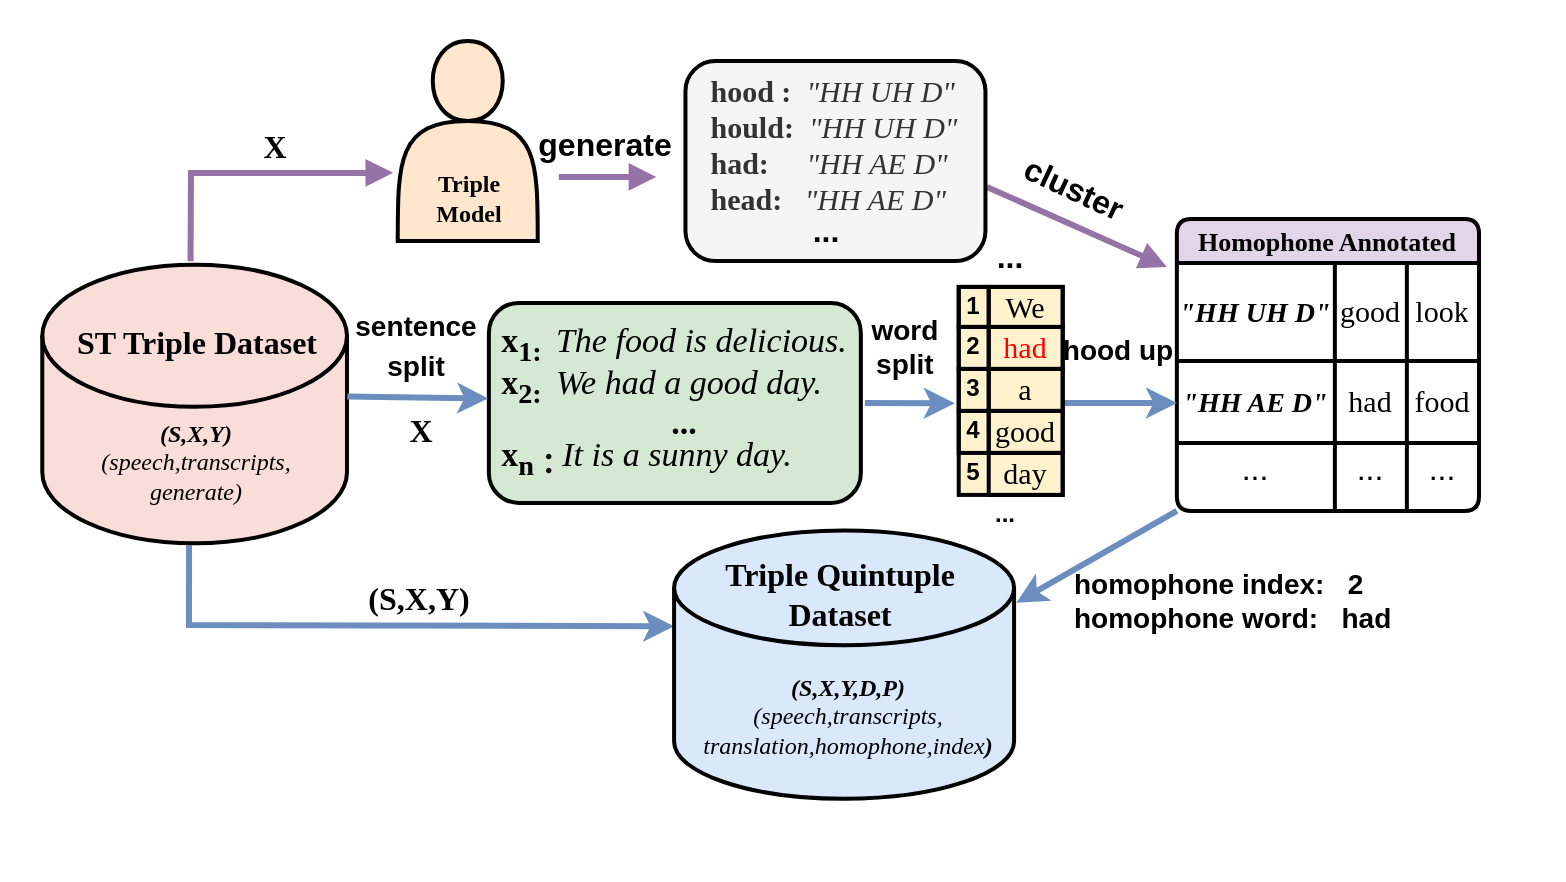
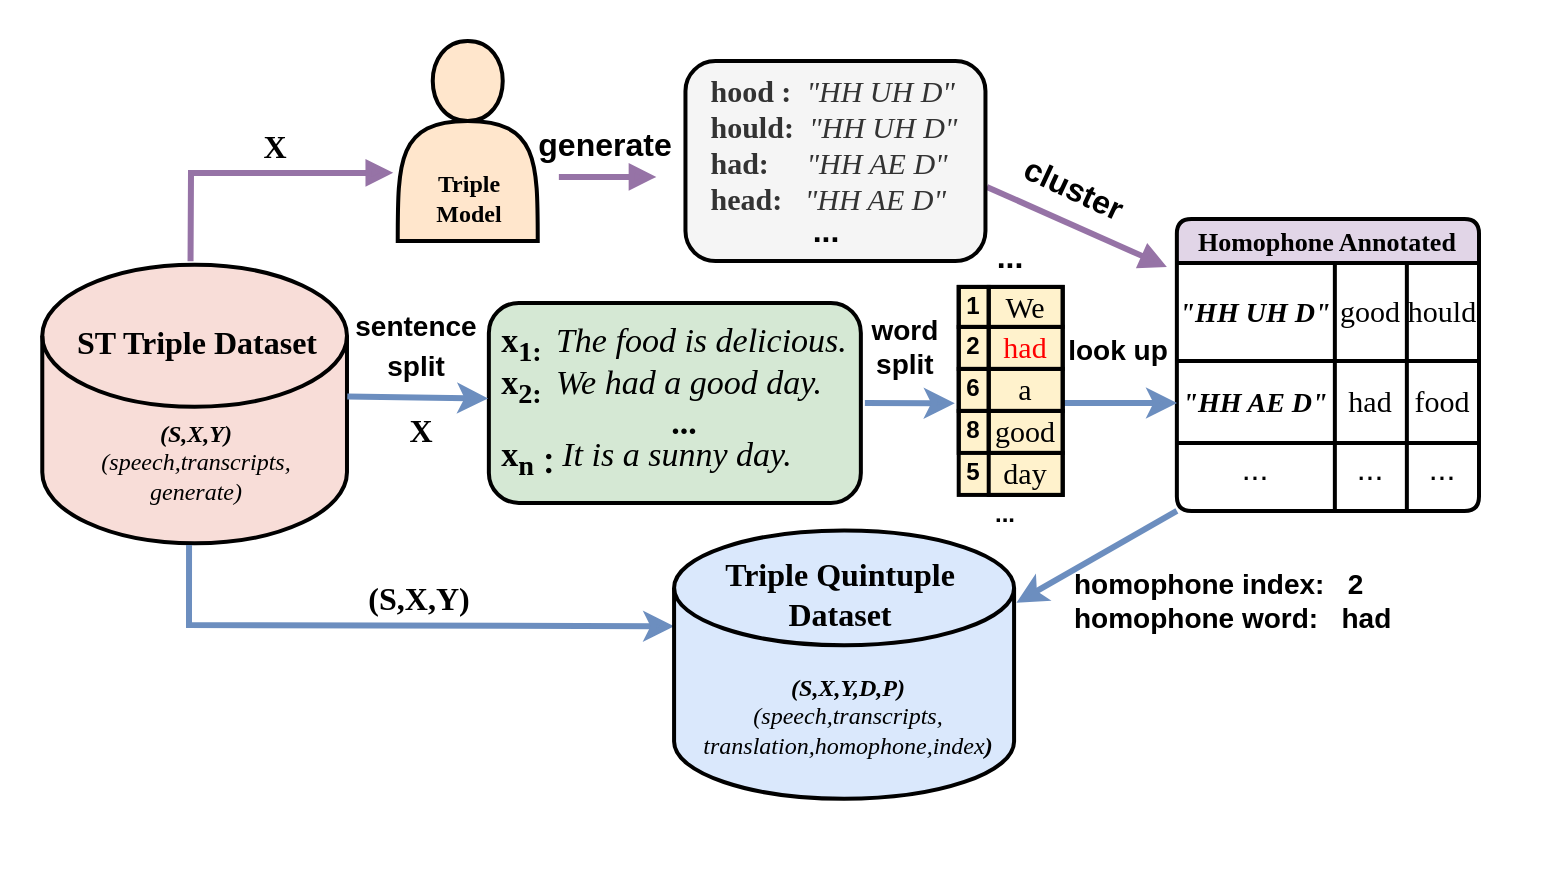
node "look": label "look" -> "hould"
node "hood up": label "hood up" -> "look up"
node "3": label "3" -> "6"
node "4": label "4" -> "8"
